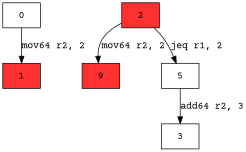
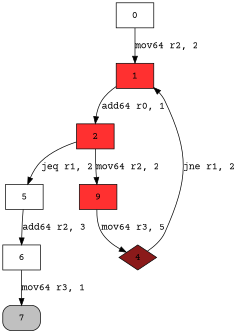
edge "1" -> "2": added, label "add64 r0, 1"
node "3": label "3" -> "6"
node "4": added
node "7": added
